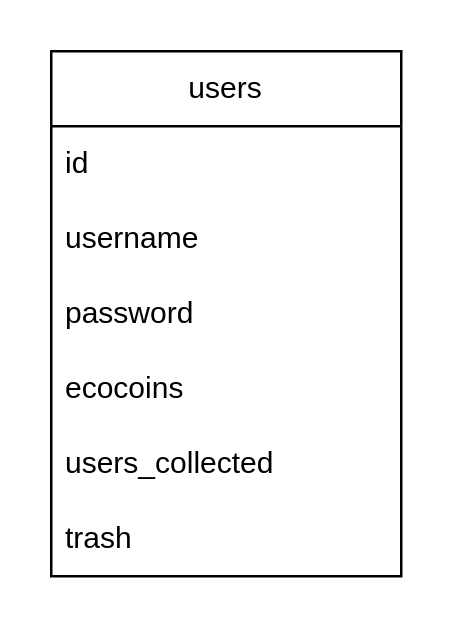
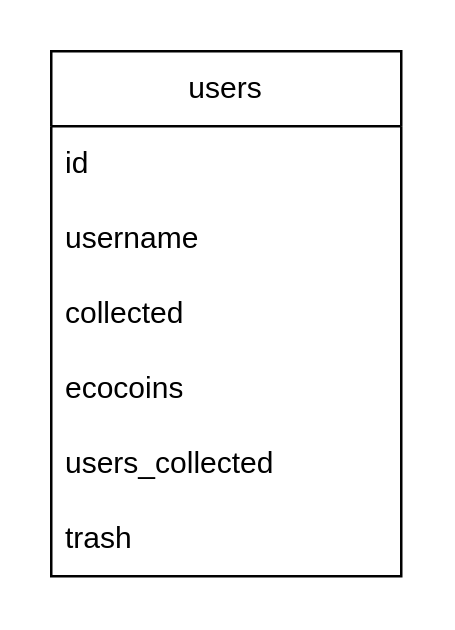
node "password": label "password" -> "collected"
